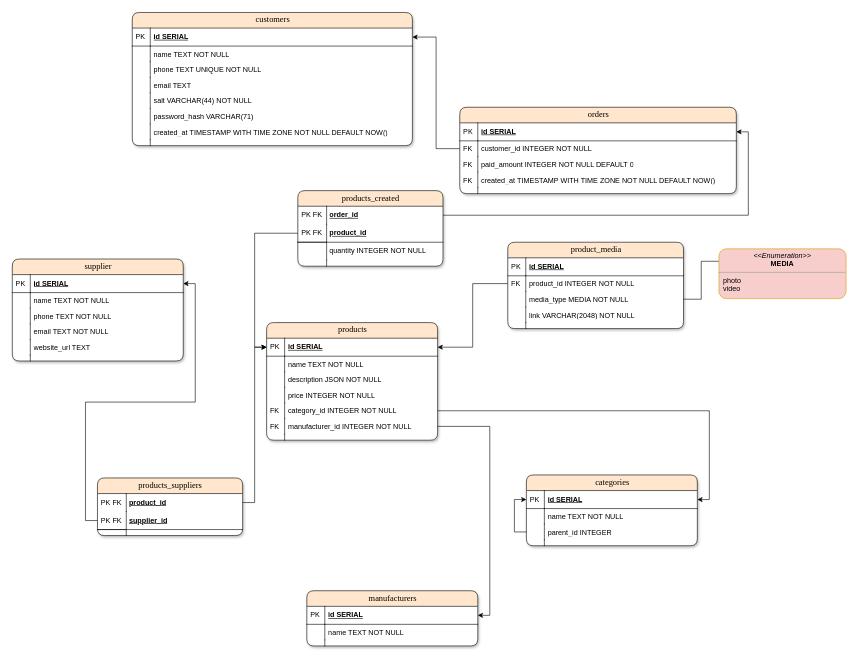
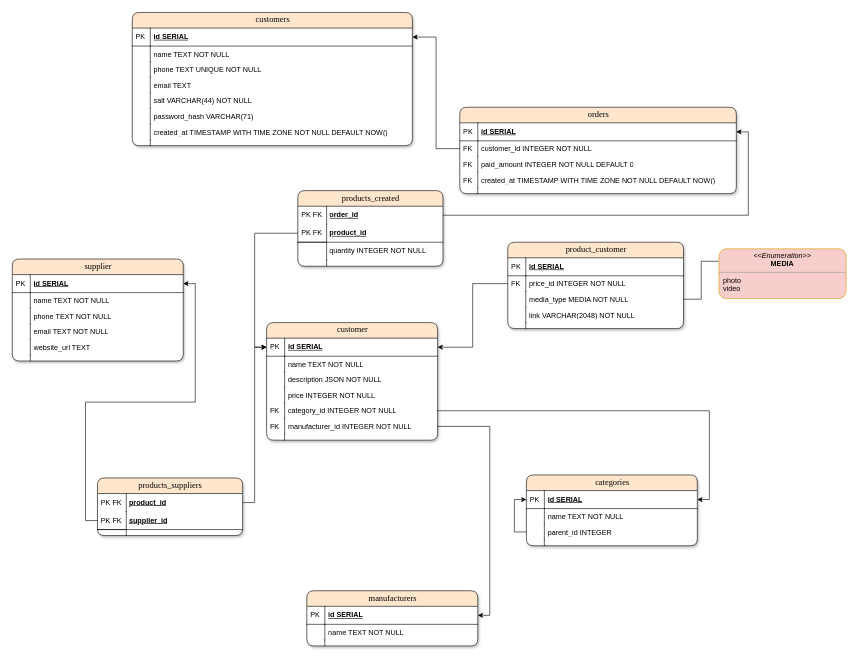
node "product_media": label "product_media" -> "product_customer"
node "product_id INTEGER NOT NULL": label "product_id INTEGER NOT NULL" -> "price_id INTEGER NOT NULL"
node "products": label "products" -> "customer"
